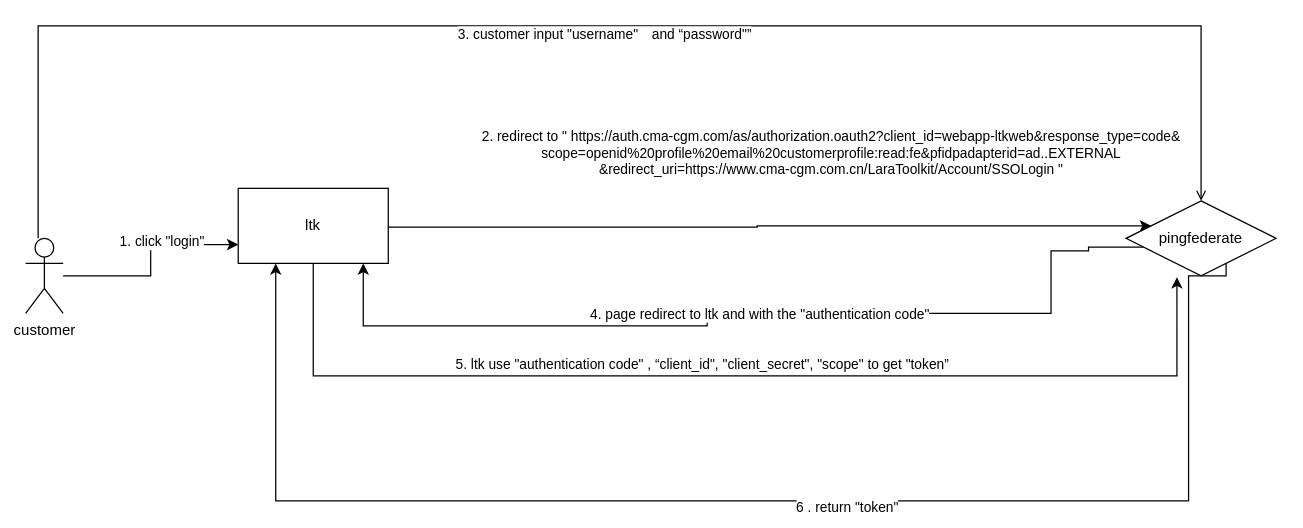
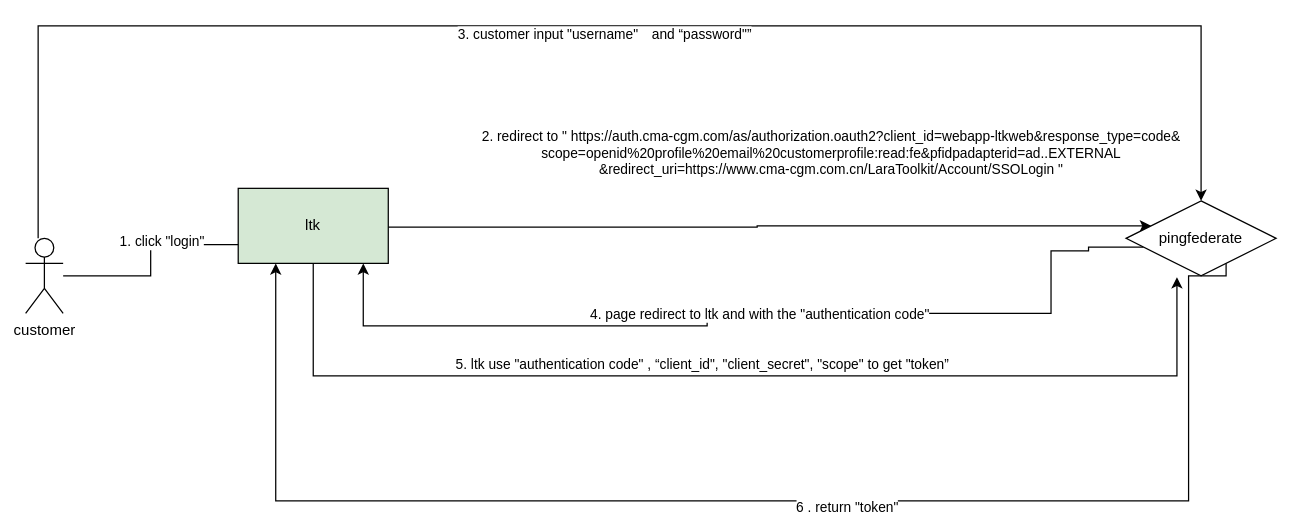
edge "customer" -> "pingfederate": arrowhead open -> classic
node "ltk": fillcolor #ffffff -> #d5e8d4
edge "customer" -> "ltk": arrowhead classic -> none
